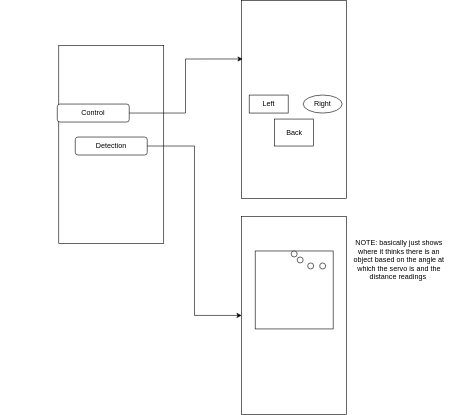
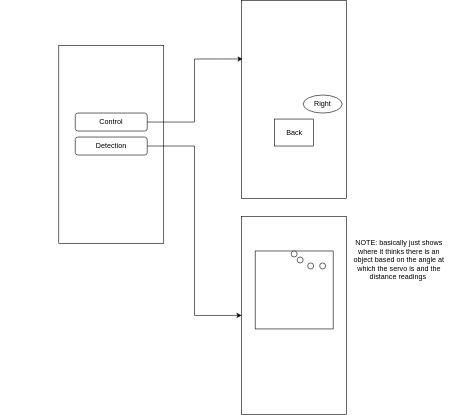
node "Left": removed
node "Control": moved (93, 113) -> (111, 122)
